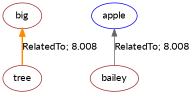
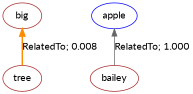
edge "tree" -> "big": label "RelatedTo; 8.008" -> "RelatedTo; 0.008"
edge "bailey" -> "apple": label "RelatedTo; 8.008" -> "RelatedTo; 1.000"
